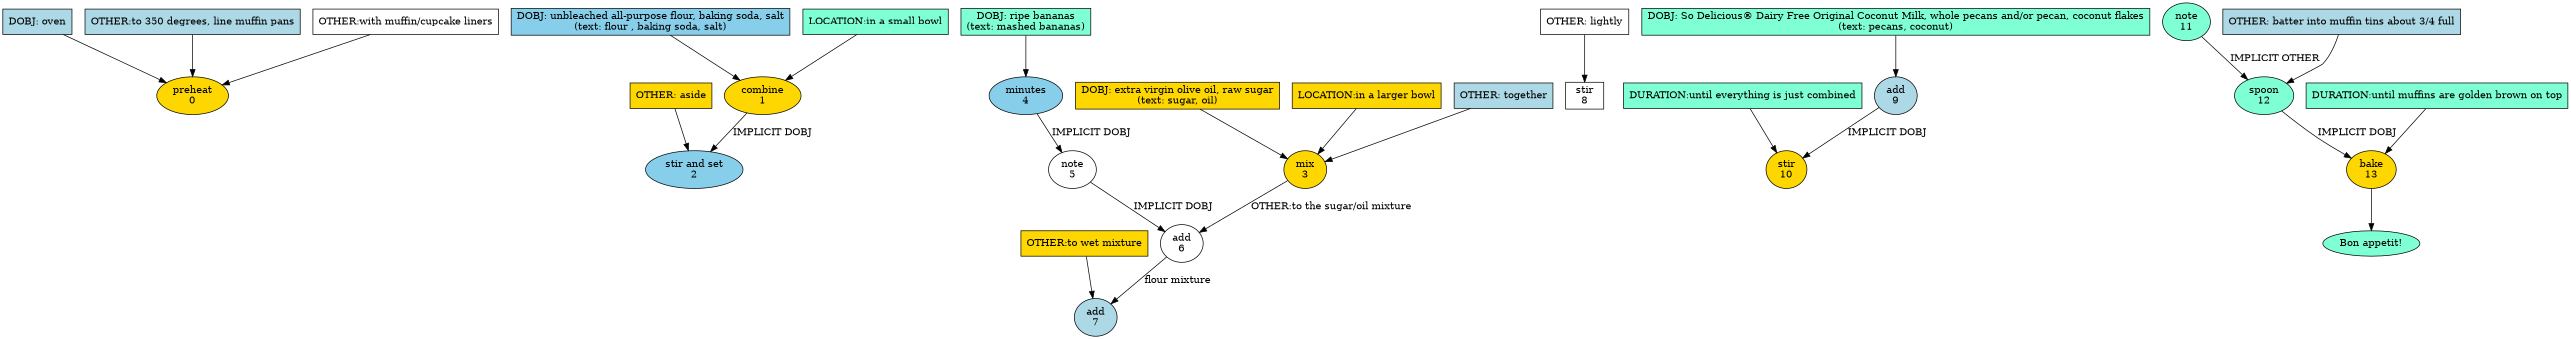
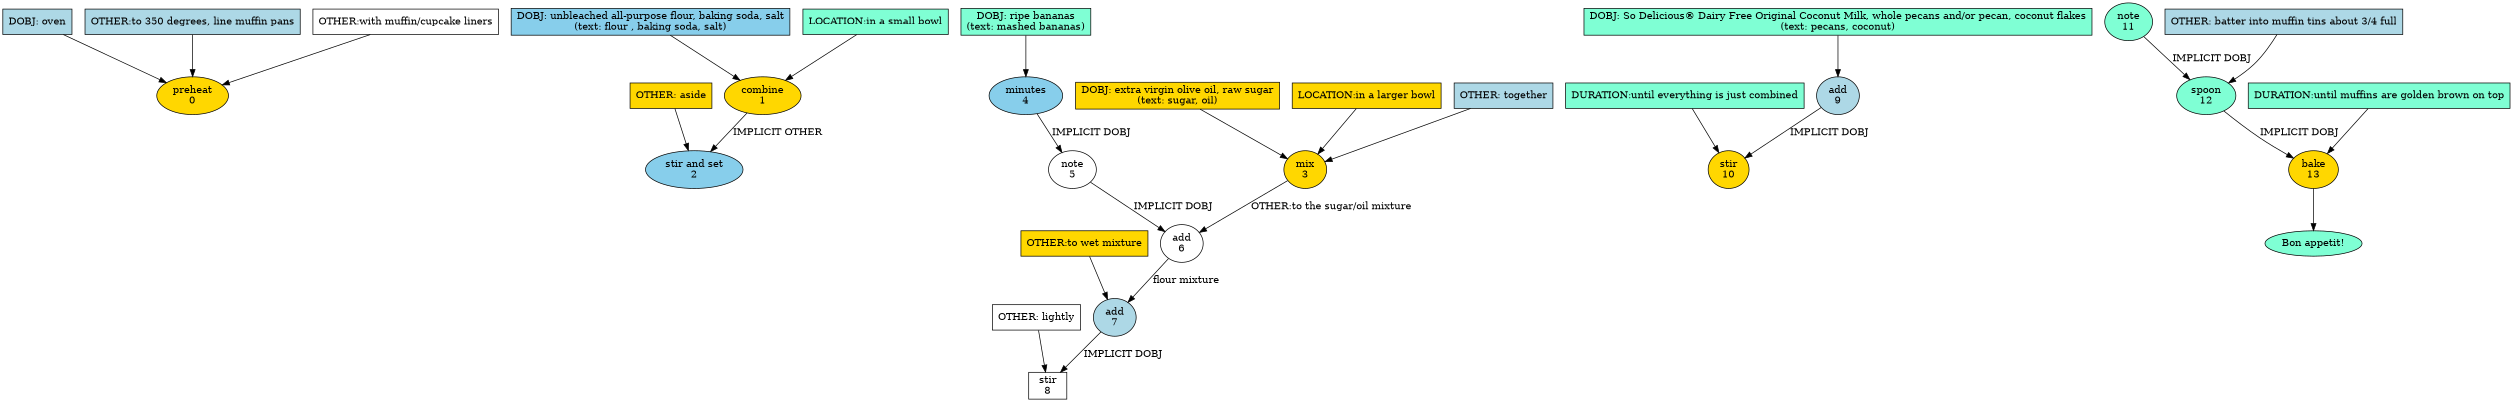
edge "note 11" -> "spoon 12": label "IMPLICIT OTHER" -> "IMPLICIT DOBJ"
edge "combine 1" -> "stir and set 2": label "IMPLICIT DOBJ" -> "IMPLICIT OTHER"
edge "add 7" -> "stir 8": added, label "IMPLICIT DOBJ"
